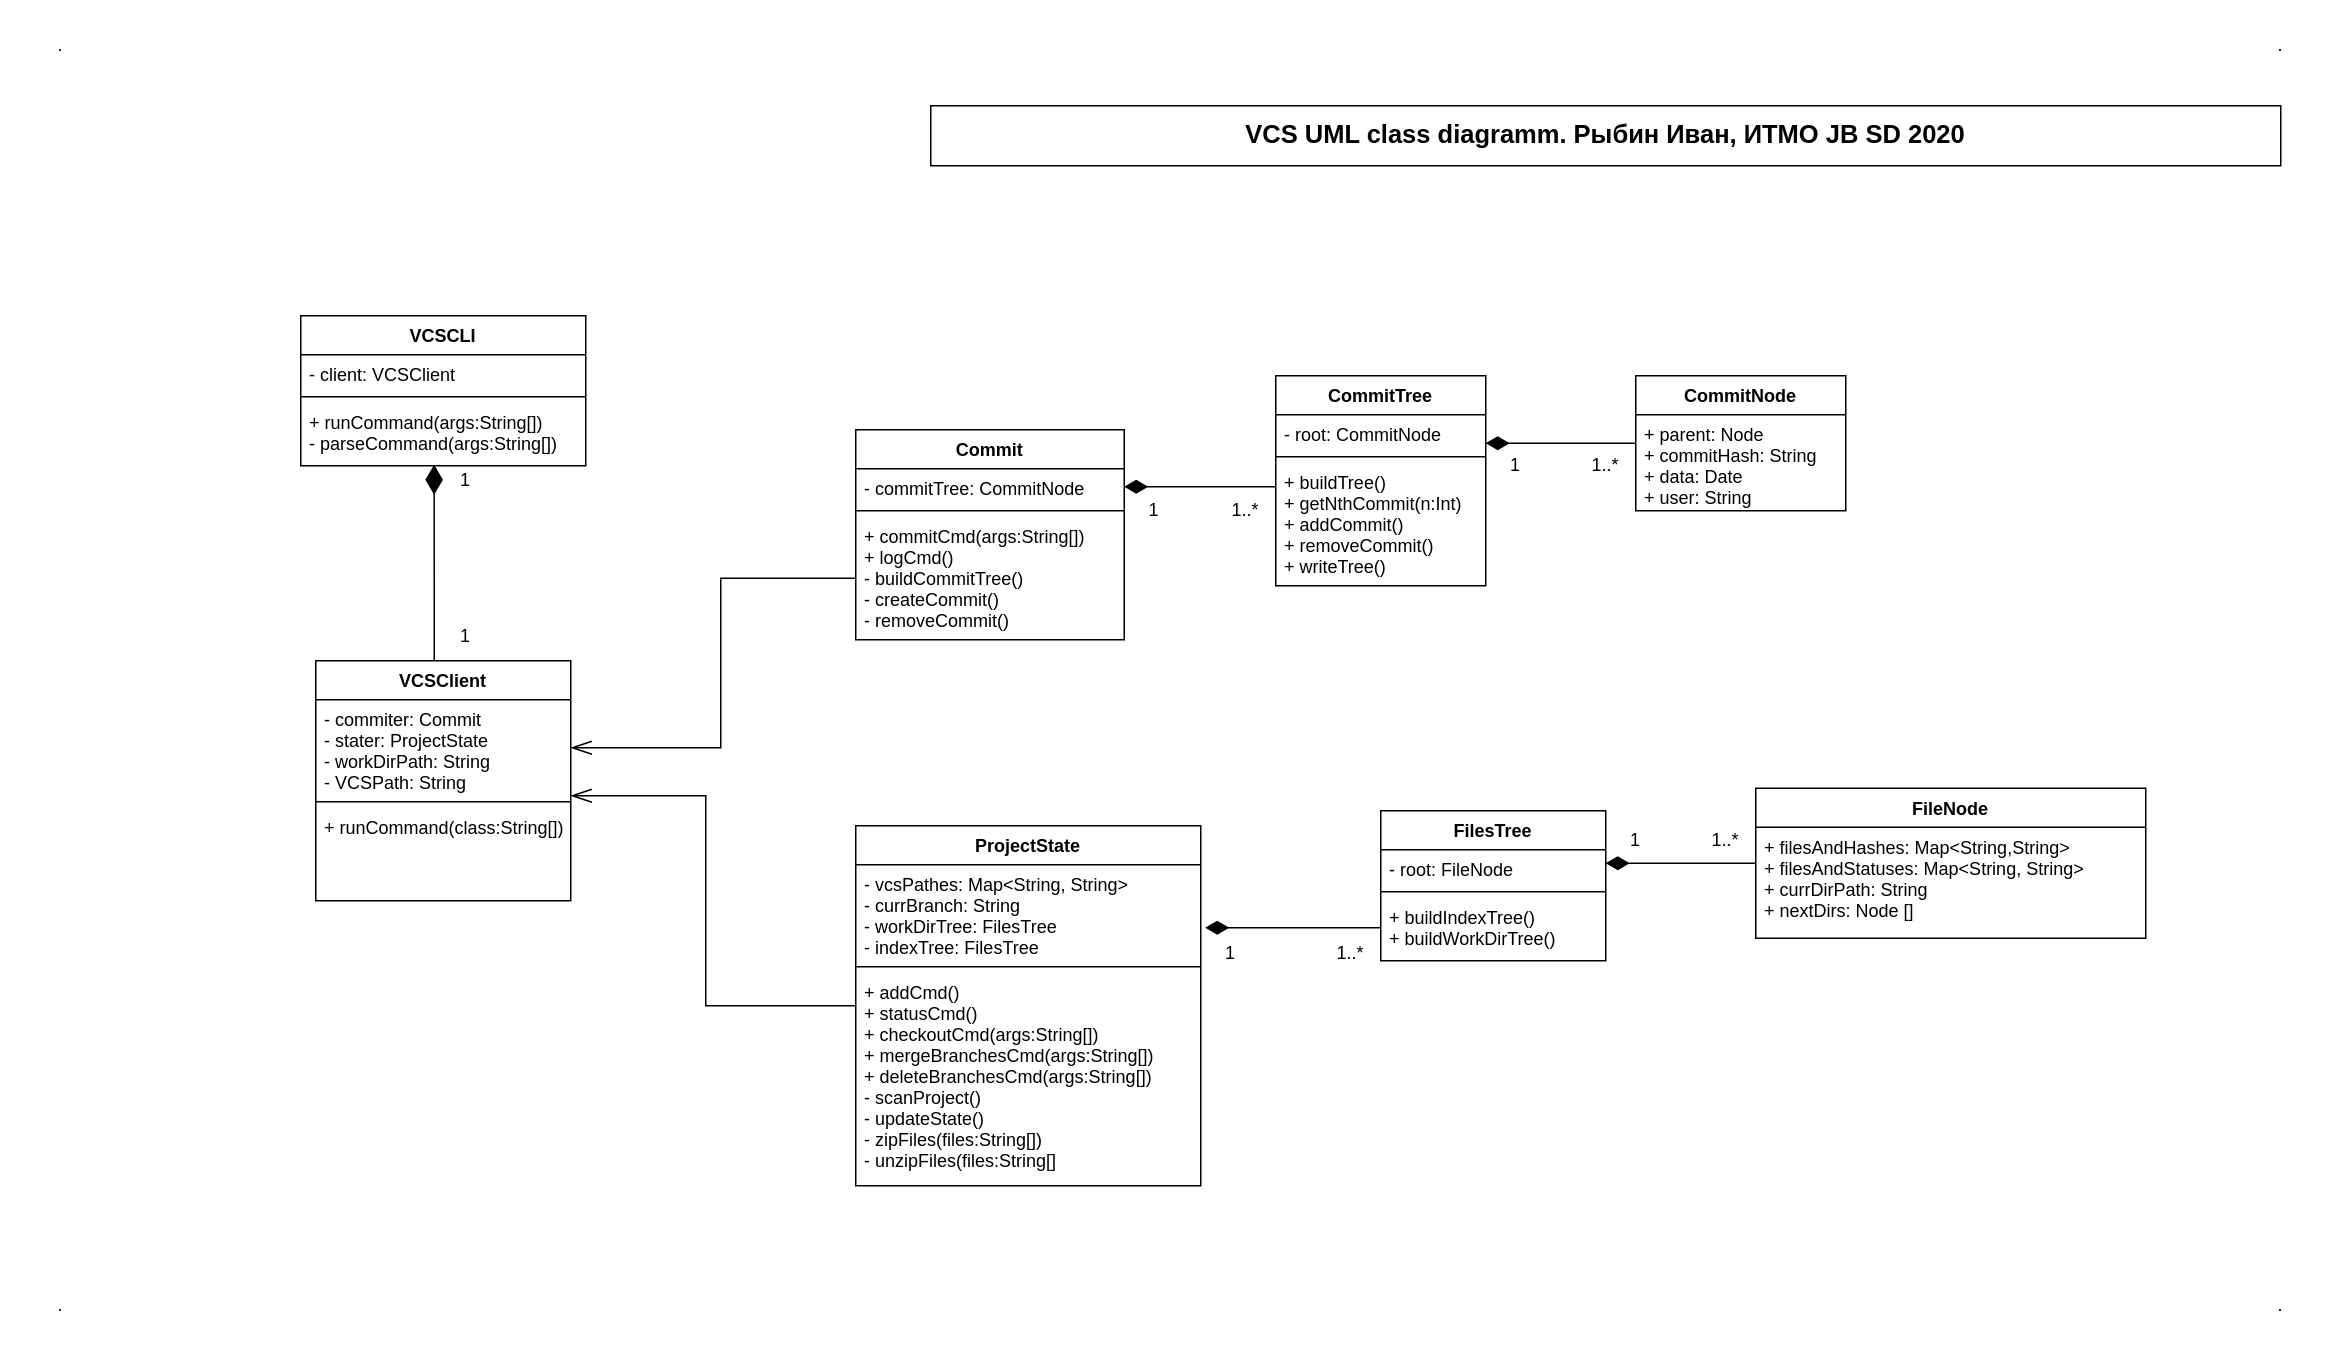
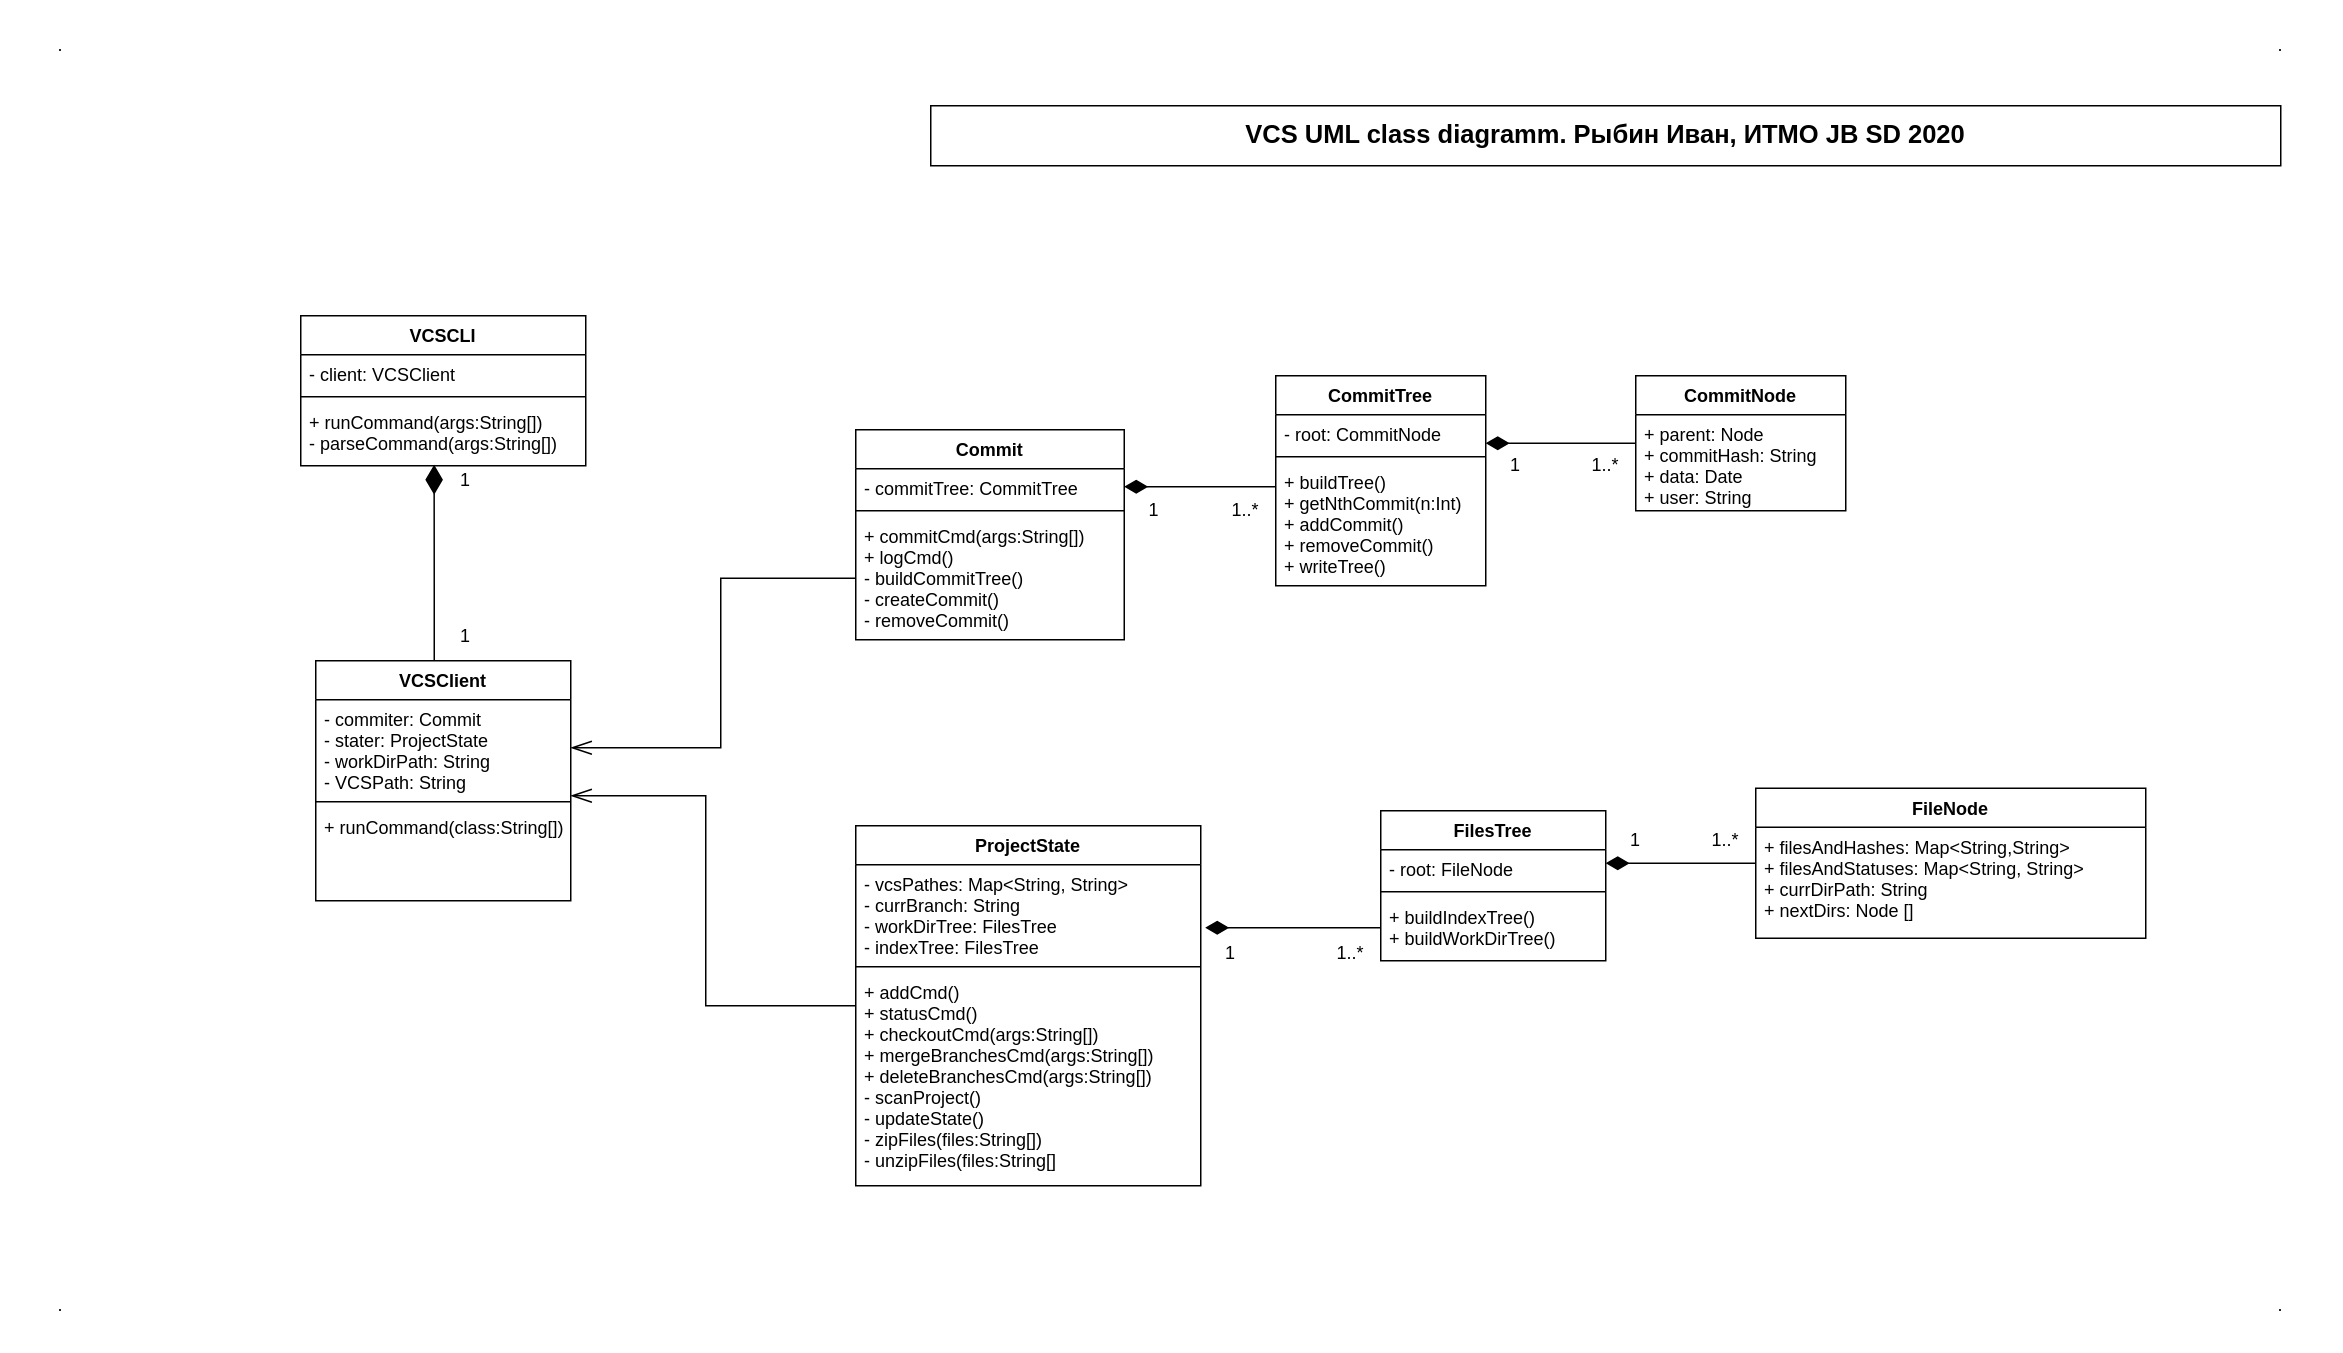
node "- commitTree: CommitNode": label "- commitTree: CommitNode" -> "- commitTree: CommitTree"
